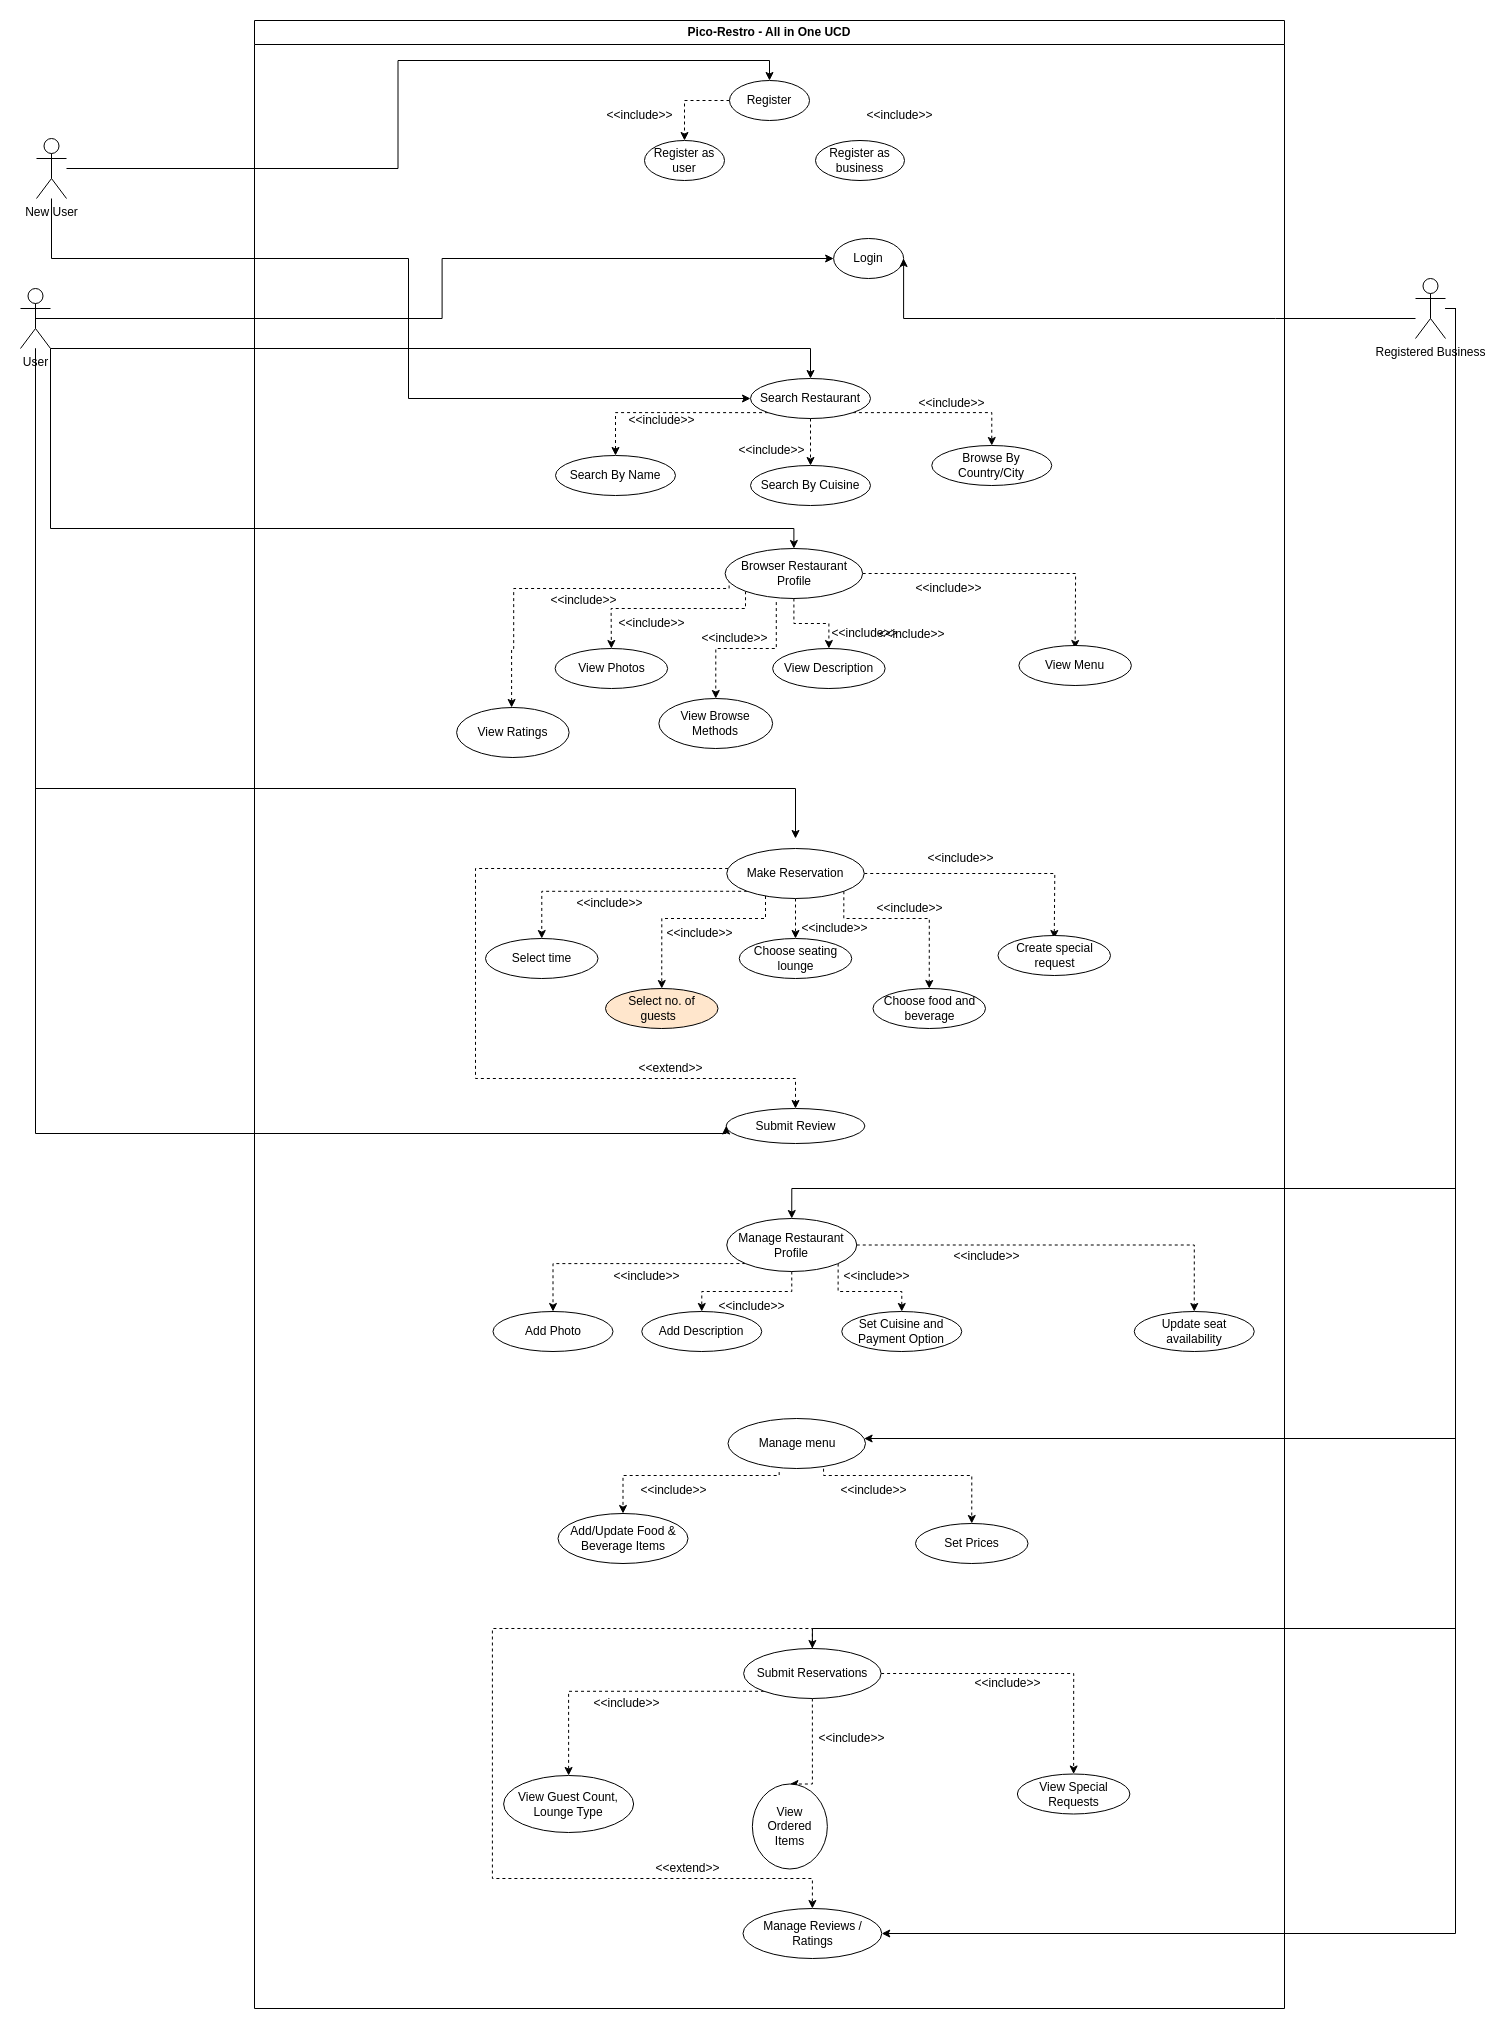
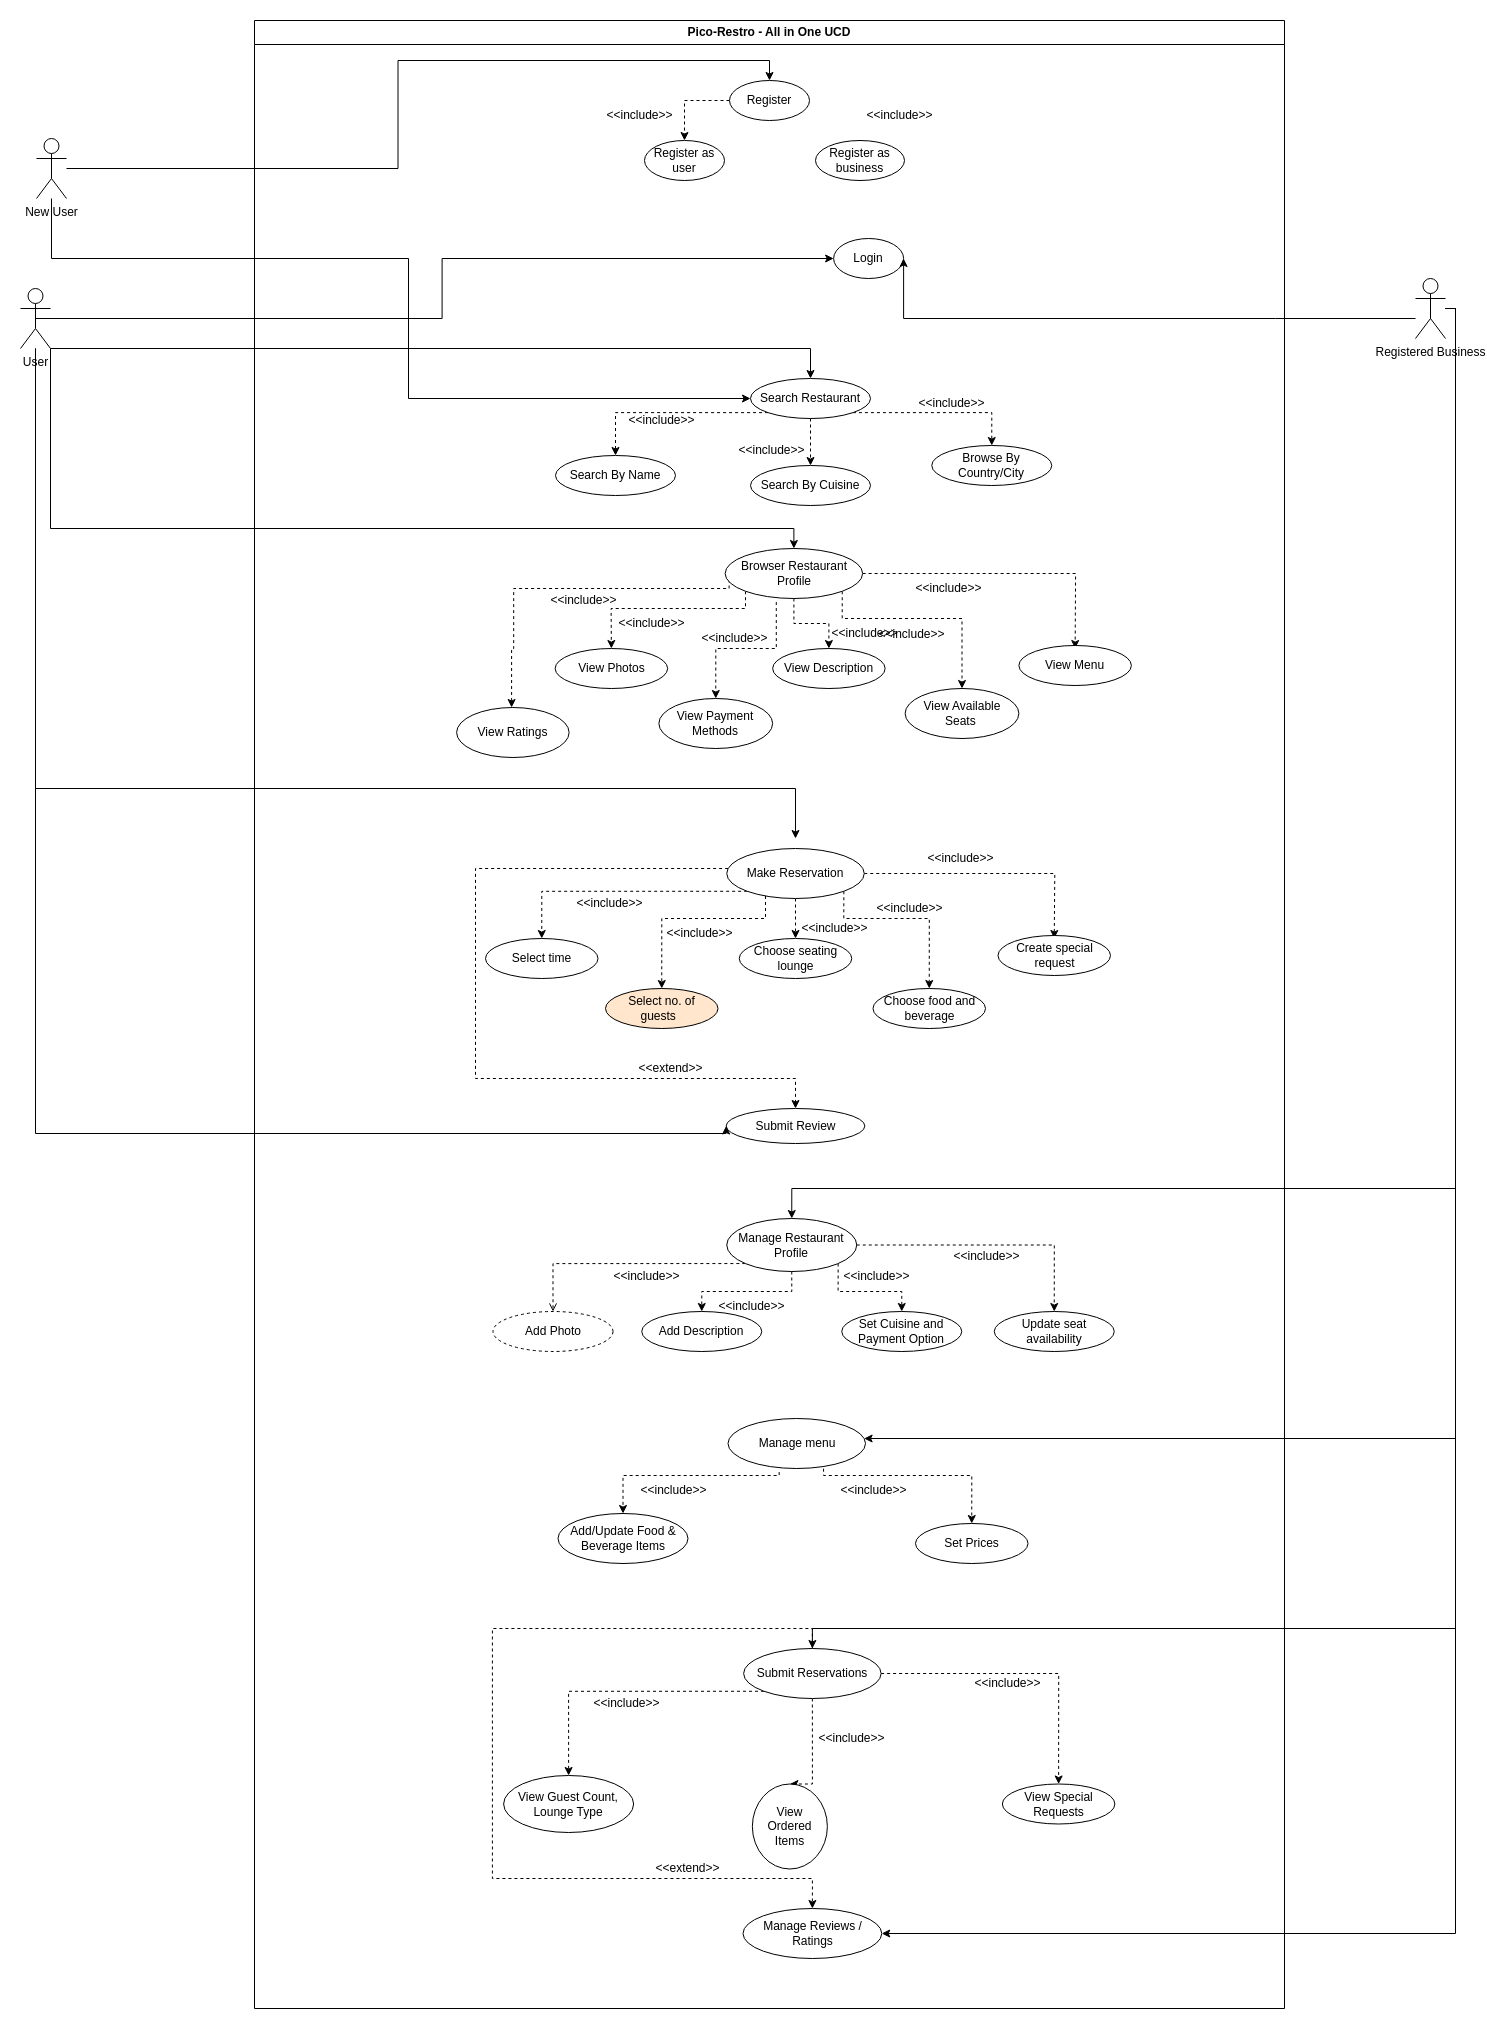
edge "Browser Restaurant Profile" -> "View Available Seats": added
node "View Available Seats": added
node "View Browse Methods": label "View Browse Methods" -> "View Payment Methods"
edge "Manage Restaurant Profile" -> "Add Photo": arrowhead classic -> open
node "Add Photo": style solid -> dashed
node "Update seat availability": moved (1194, 1332) -> (1054, 1332)
node "View Special Requests": moved (1074, 1794) -> (1059, 1804)
